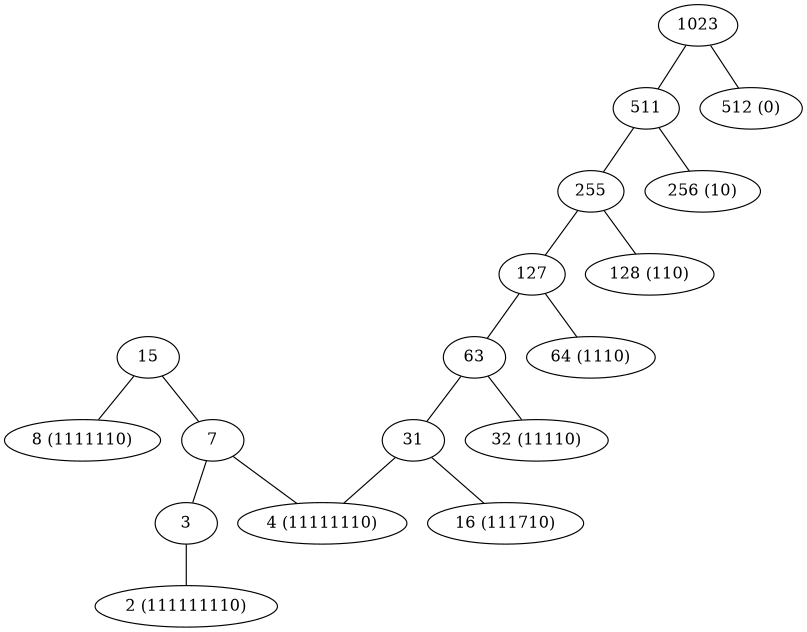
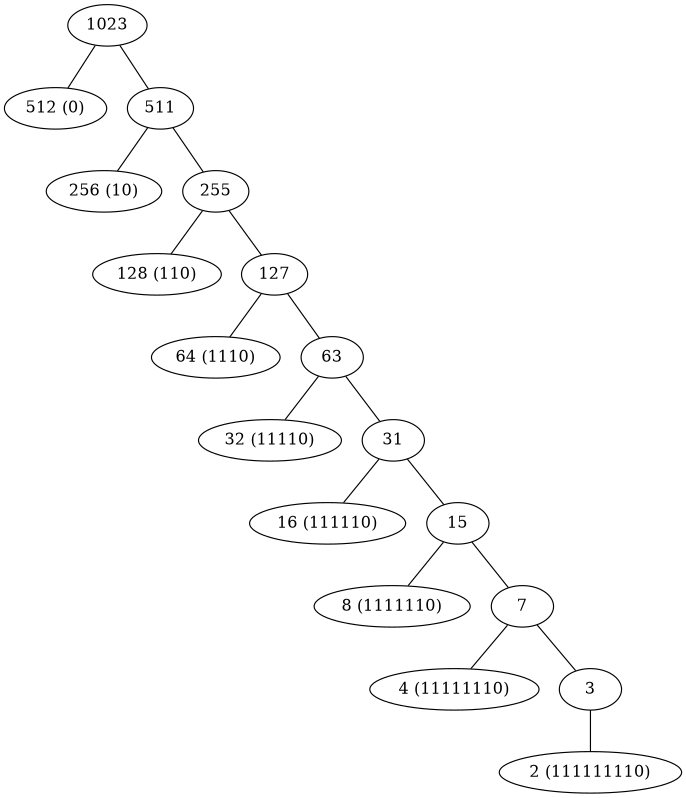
edge "31" -- "4 (11111110)": now "31" -- "15"
node "16 (111710)": label "16 (111710)" -> "16 (111110)"
